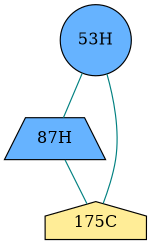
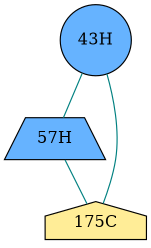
node "53H": label "53H" -> "43H"
node "87H": label "87H" -> "57H"
